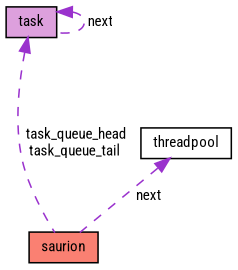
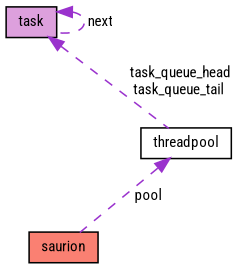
edge "saurion" -> "task": now "threadpool" -> "task"
edge "saurion" -> "threadpool": label " next" -> " pool"
